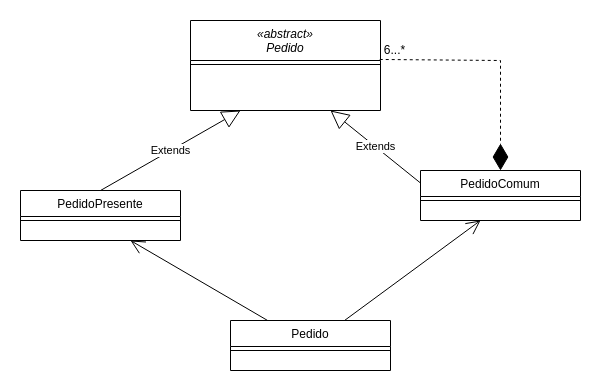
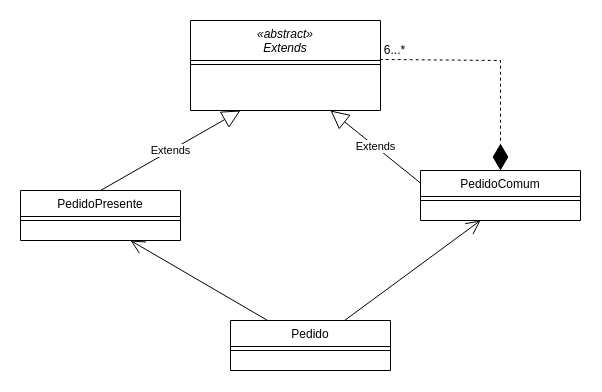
node "«abstract» Pedido": label "«abstract» Pedido" -> "«abstract» Extends"
